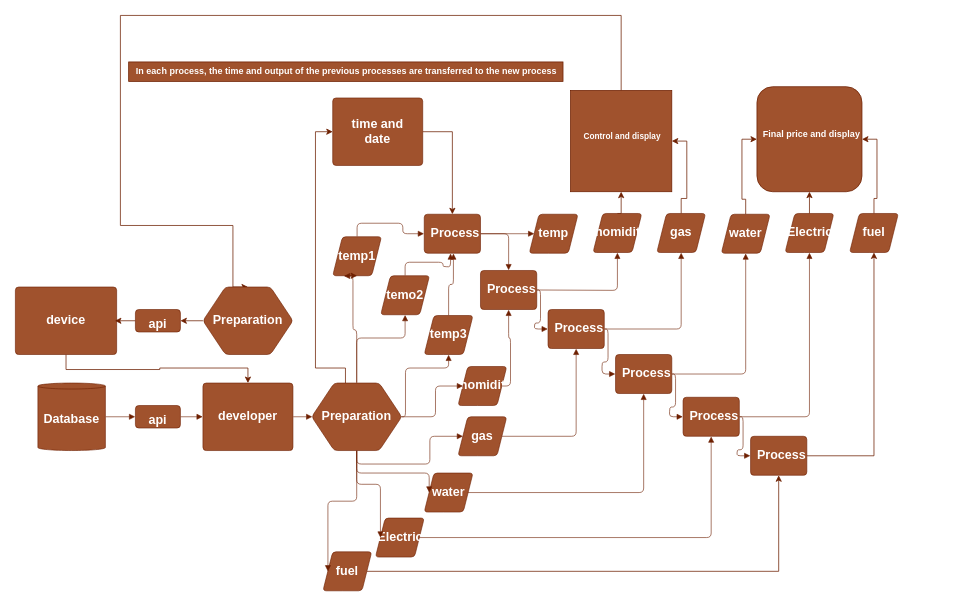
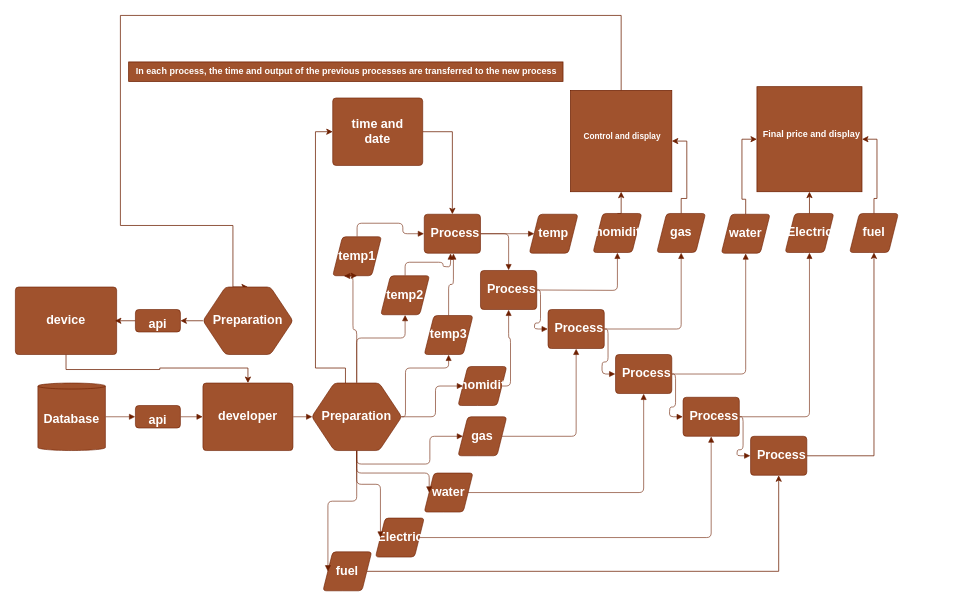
node "Final price and display": shape rounded rectangle -> rectangle
node "temo2": label "temo2" -> "temp2"
